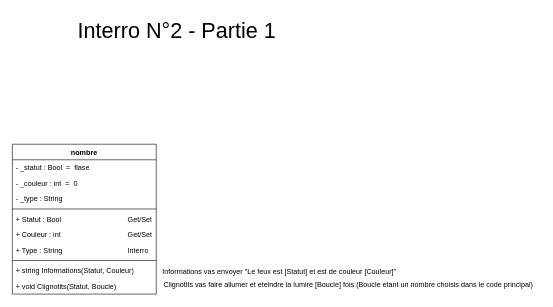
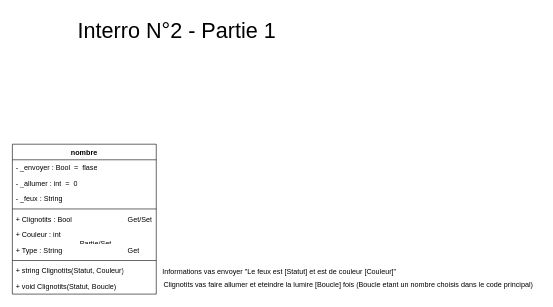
node "- _statut : Bool = flase": label "- _statut : Bool = flase" -> "- _envoyer : Bool = flase"
node "- _couleur : int = 0": label "- _couleur : int = 0" -> "- _allumer : int = 0"
node "- _type : String": label "- _type : String" -> "- _feux : String"
node "+ Statut : Bool Get/Set": label "+ Statut : Bool Get/Set" -> "+ Clignotits : Bool Get/Set"
node "+ Couleur : int Get/Set": label "+ Couleur : int Get/Set" -> "+ Couleur : int Partie/Set"
node "+ Type : String Interro": label "+ Type : String Interro" -> "+ Type : String Get"
node "+ string Informations(Statut, Couleur)": label "+ string Informations(Statut, Couleur)" -> "+ string Clignotits(Statut, Couleur)"
